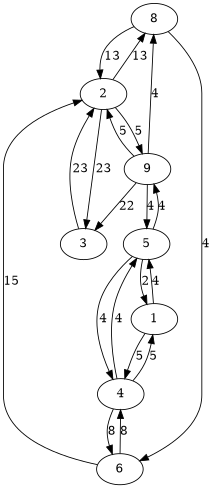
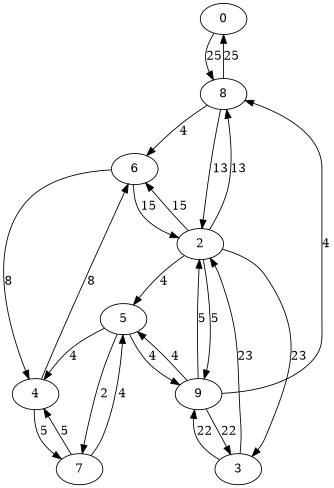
node "0": added
edge "2" -> "6": added, label "15"
node "1": label "1" -> "7"
edge "4" -> "5": now "2" -> "5"
edge "3" -> "9": added, label "22"
